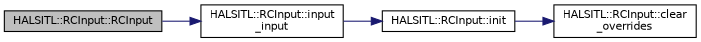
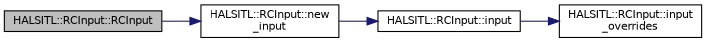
node "HALSITL::RCInput::input _input": label "HALSITL::RCInput::input _input" -> "HALSITL::RCInput::new _input"
node "HALSITL::RCInput::init": label "HALSITL::RCInput::init" -> "HALSITL::RCInput::input"
node "HALSITL::RCInput::clear _overrides": label "HALSITL::RCInput::clear _overrides" -> "HALSITL::RCInput::input _overrides"
